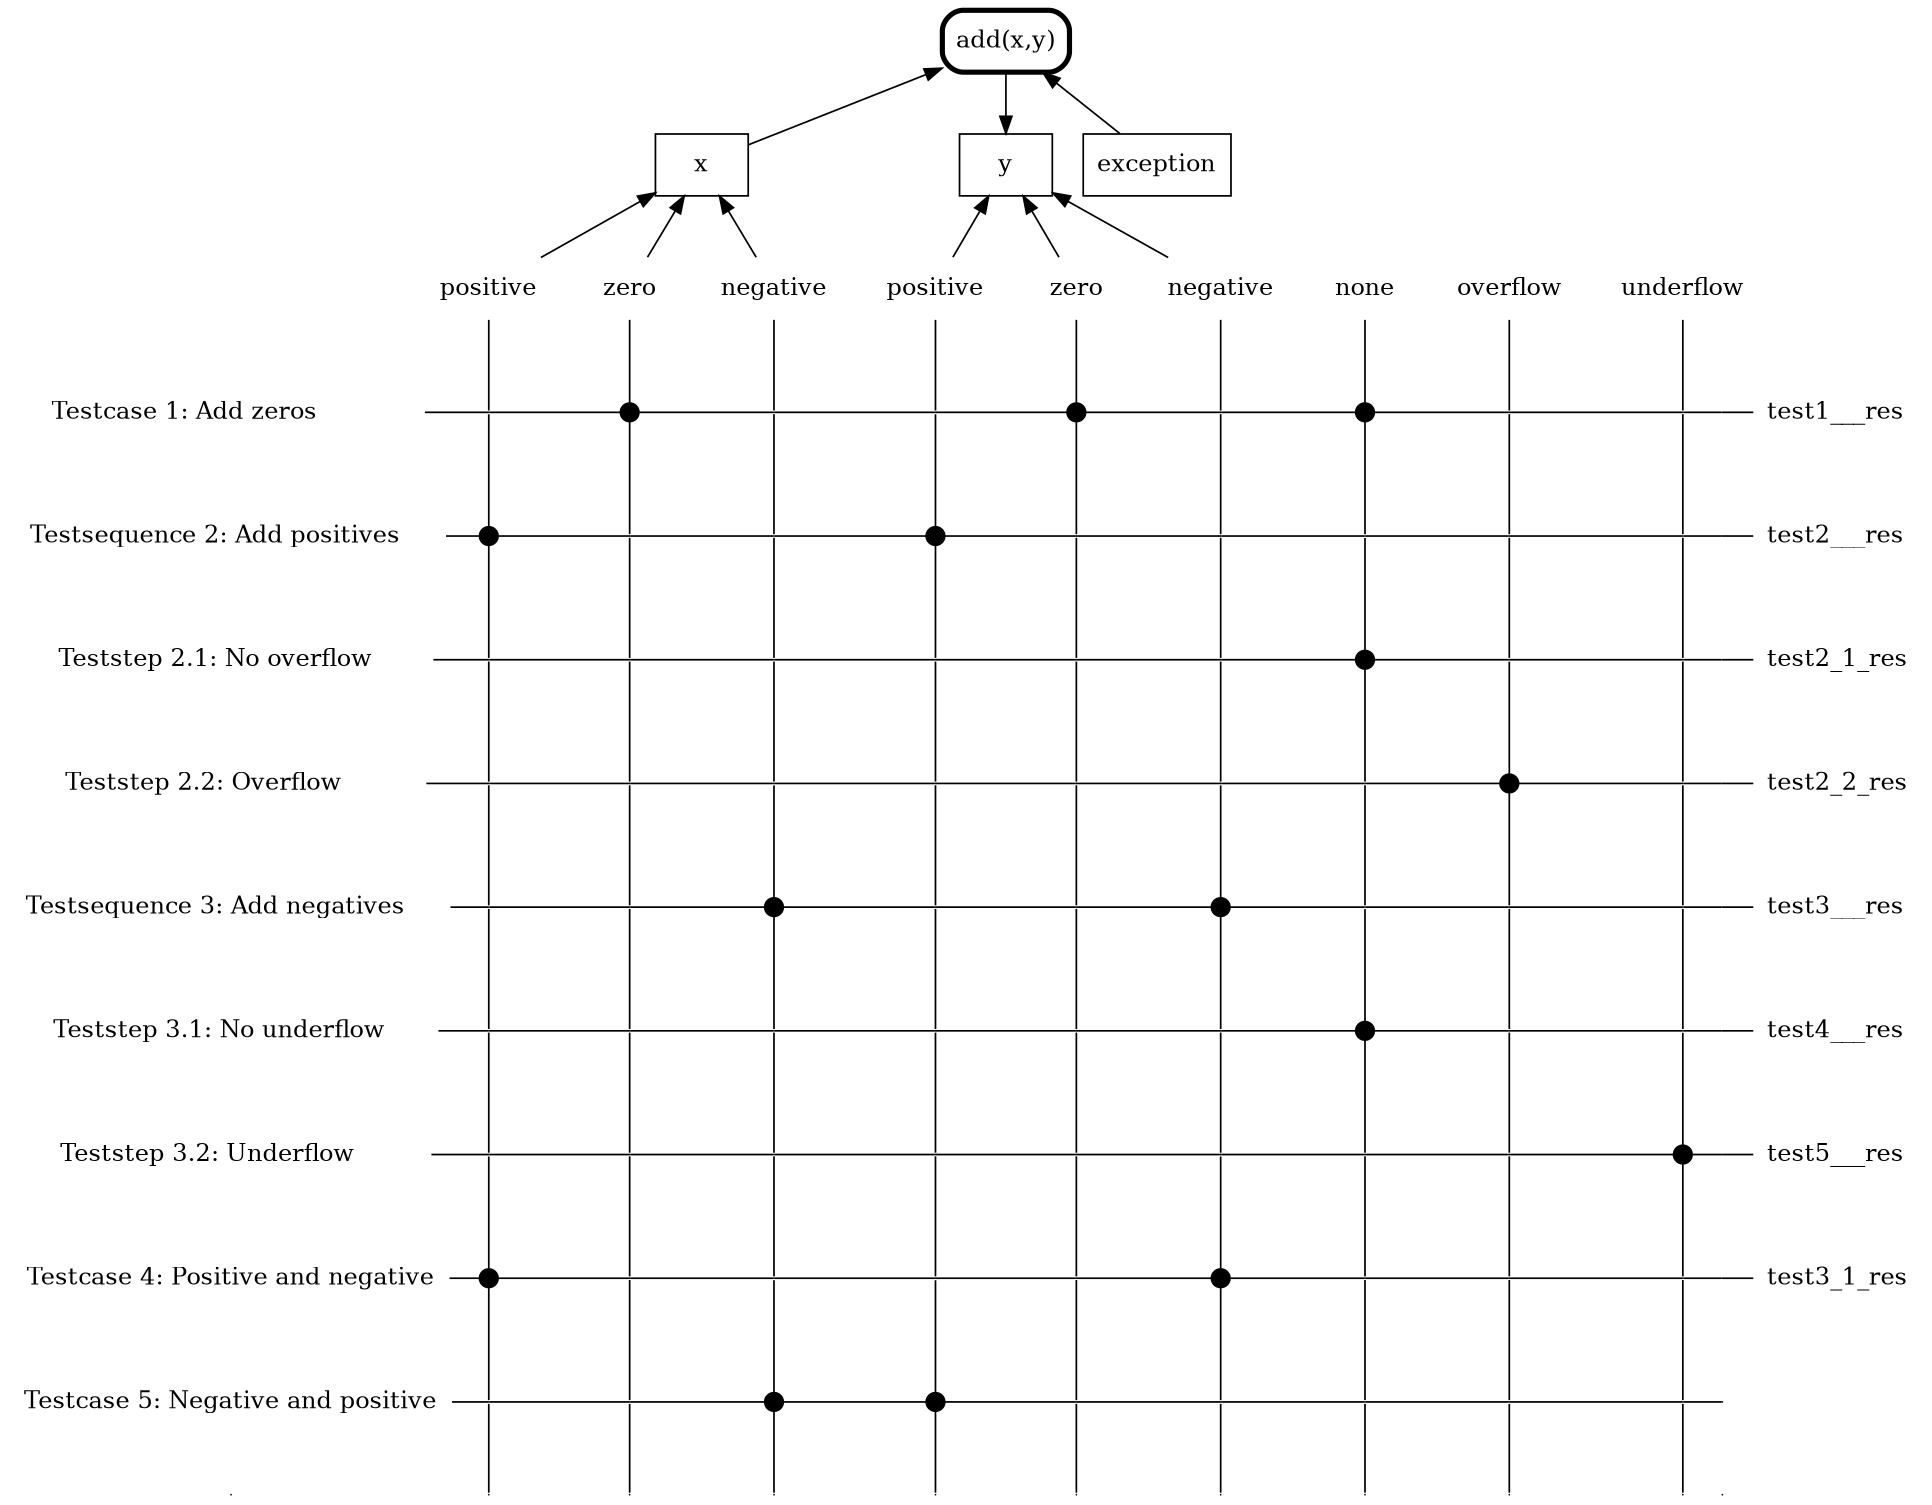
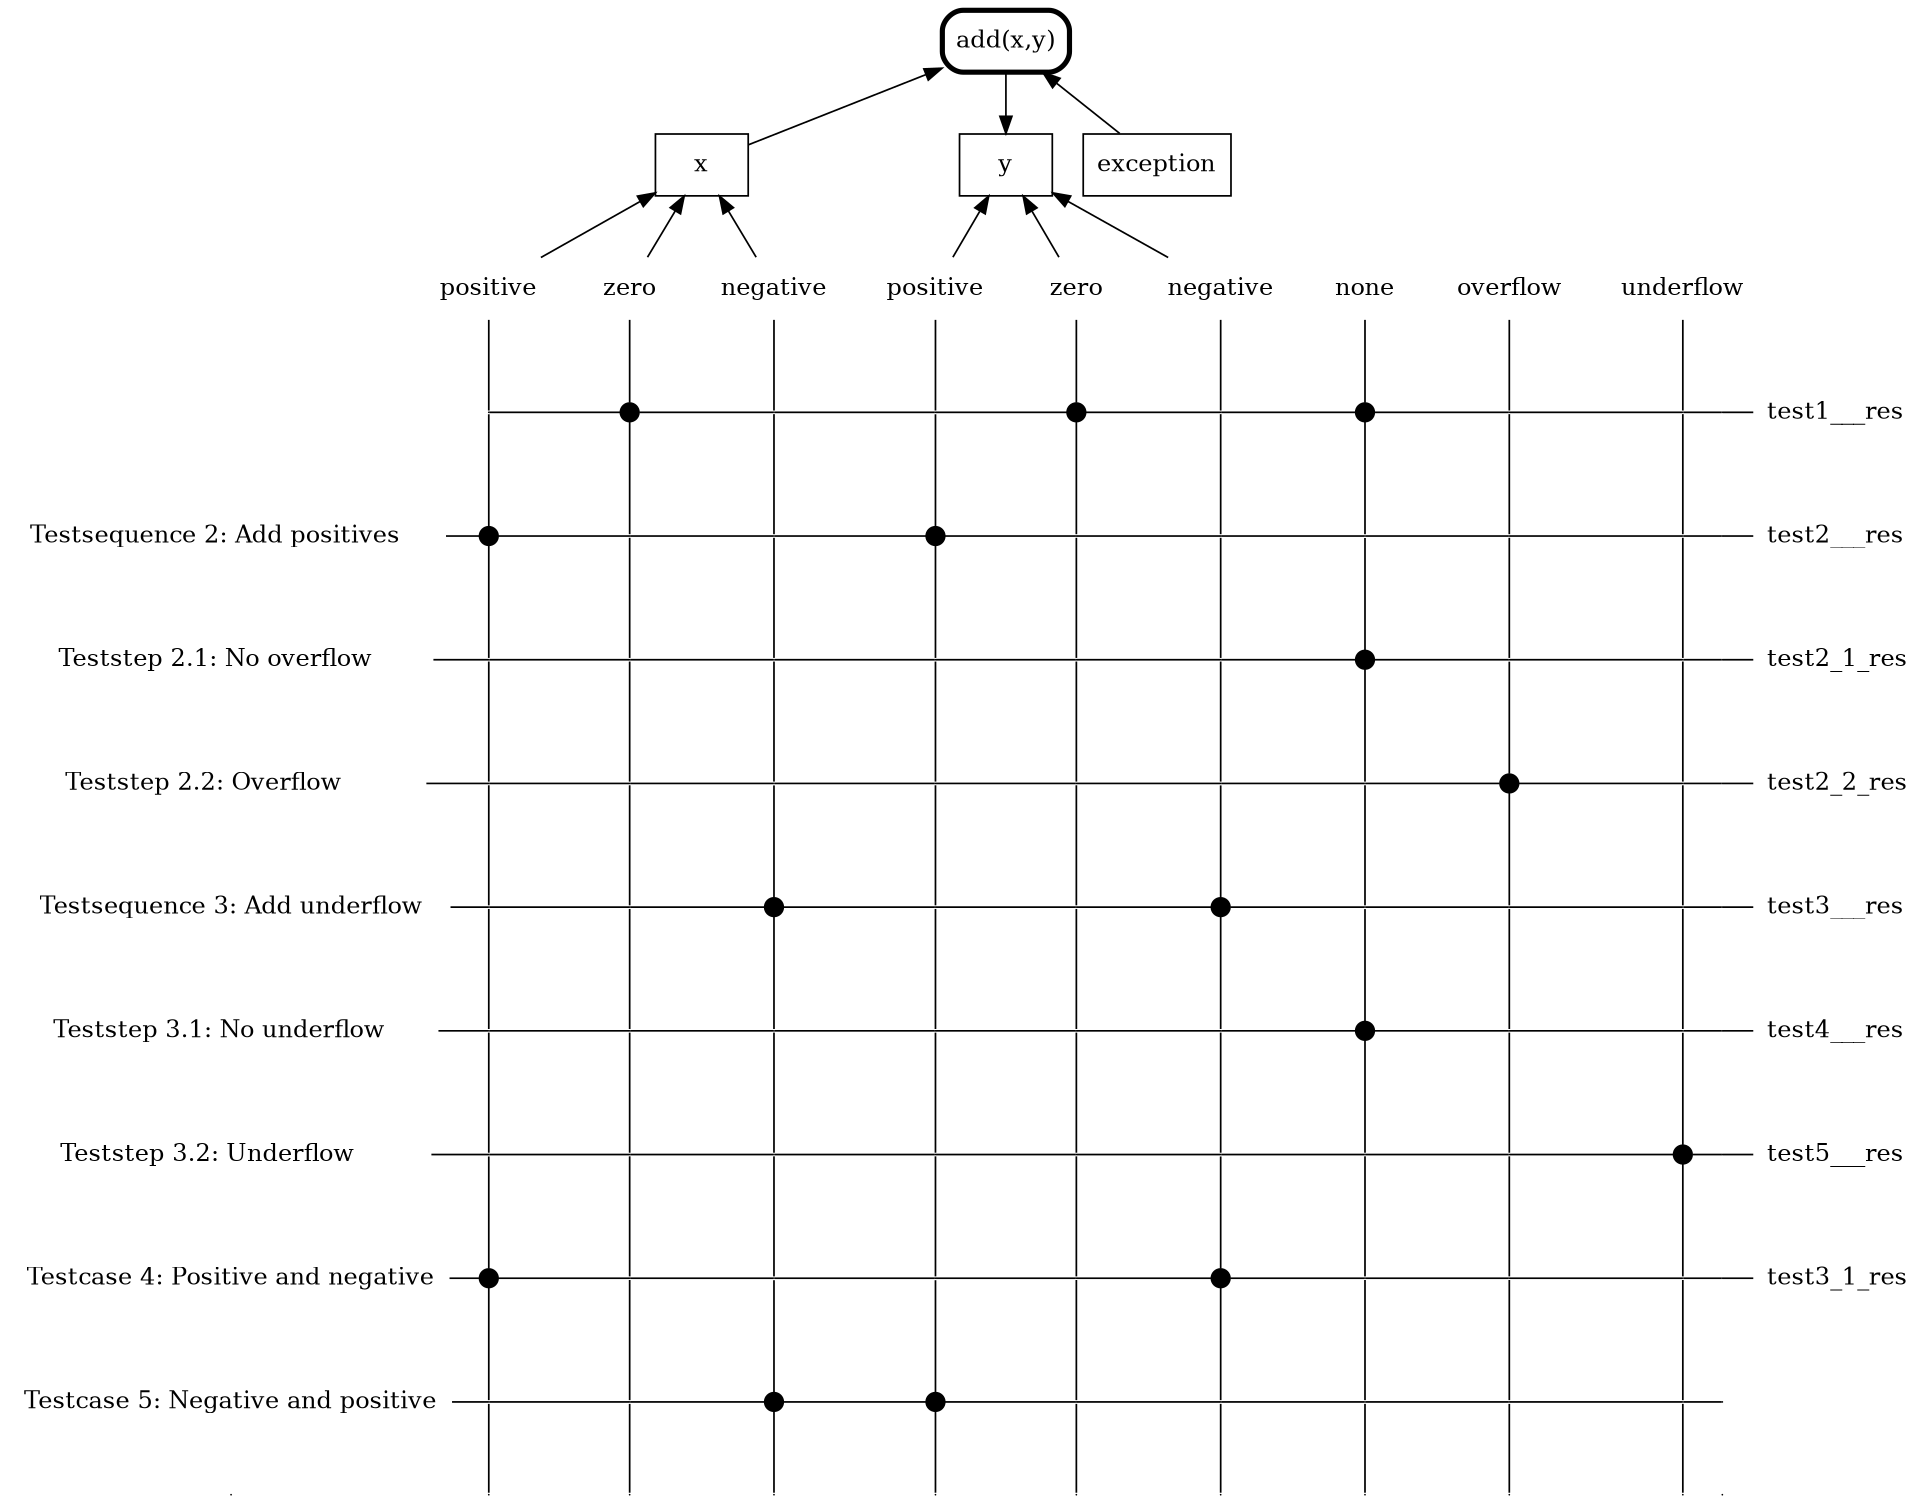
node "Testcase 1: Add zeros": removed
node "Testsequence 3: Add negatives": label "Testsequence 3: Add negatives" -> "Testsequence 3: Add underflow"
